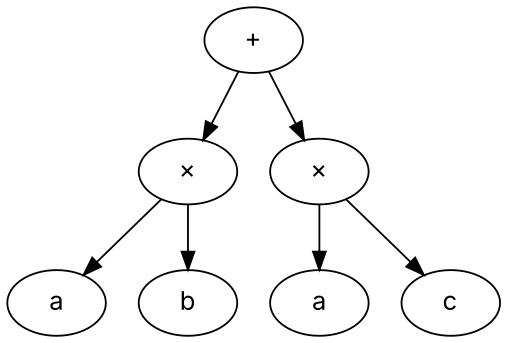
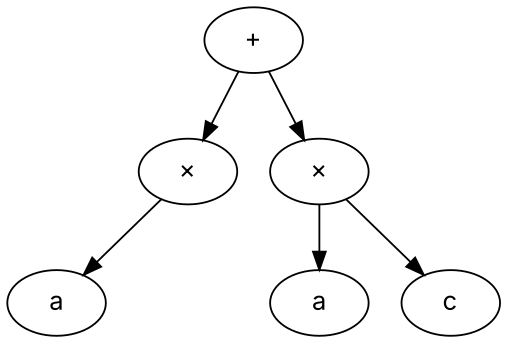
node "b": removed
